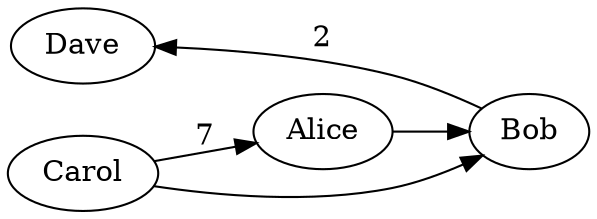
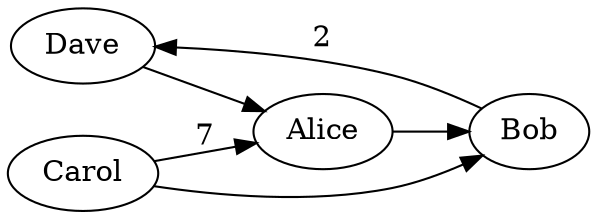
edge "Dave" -> "Alice": added
